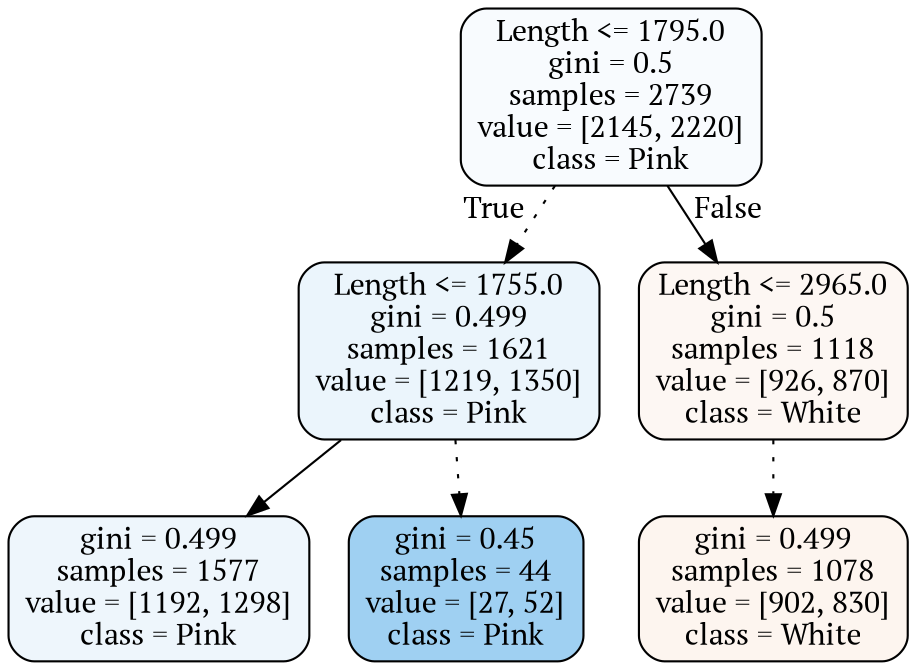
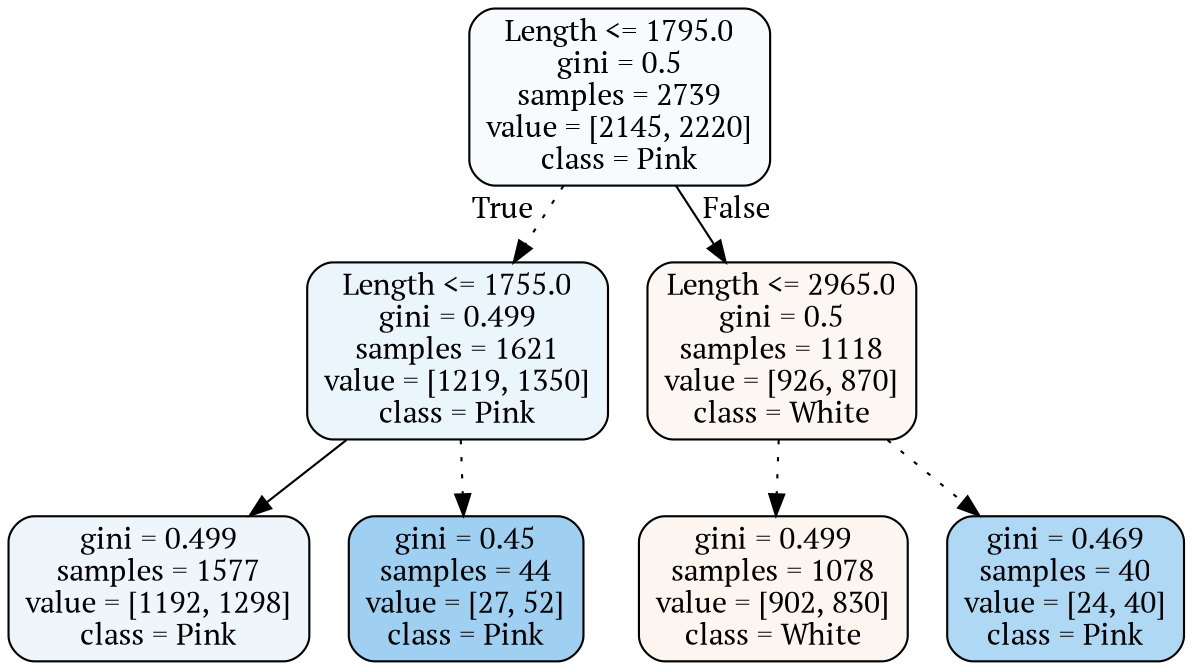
node "gini = 0.469 samples = 40 value = [24, 40] class = Pink": added
